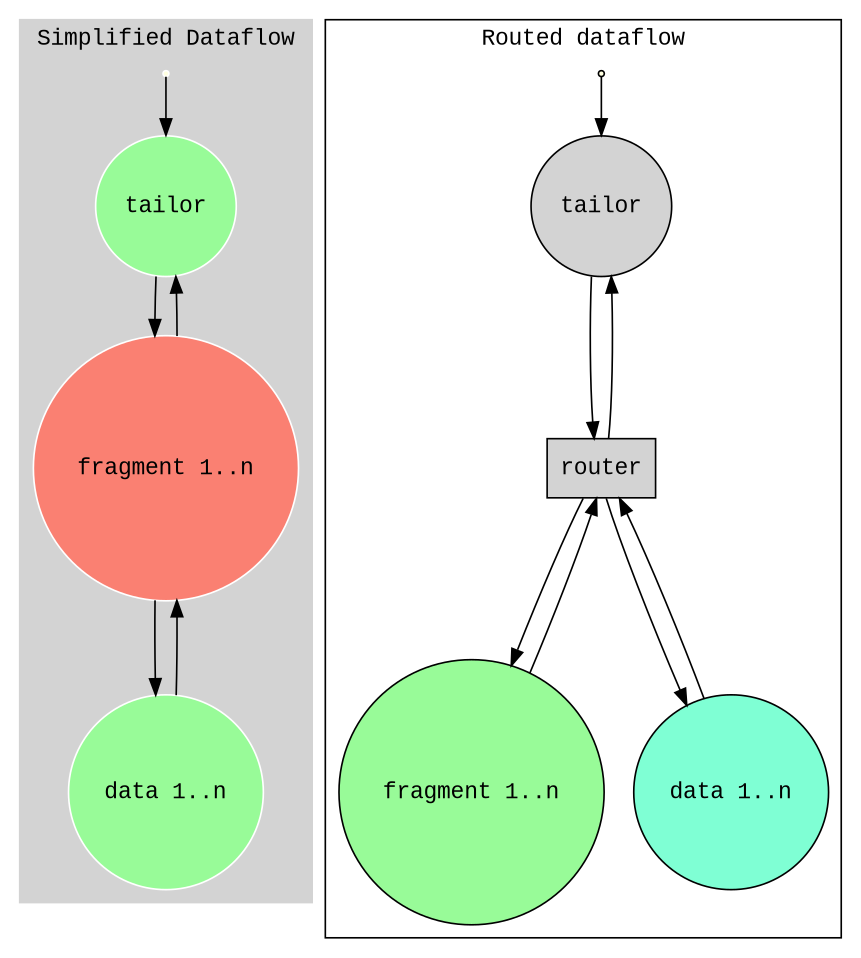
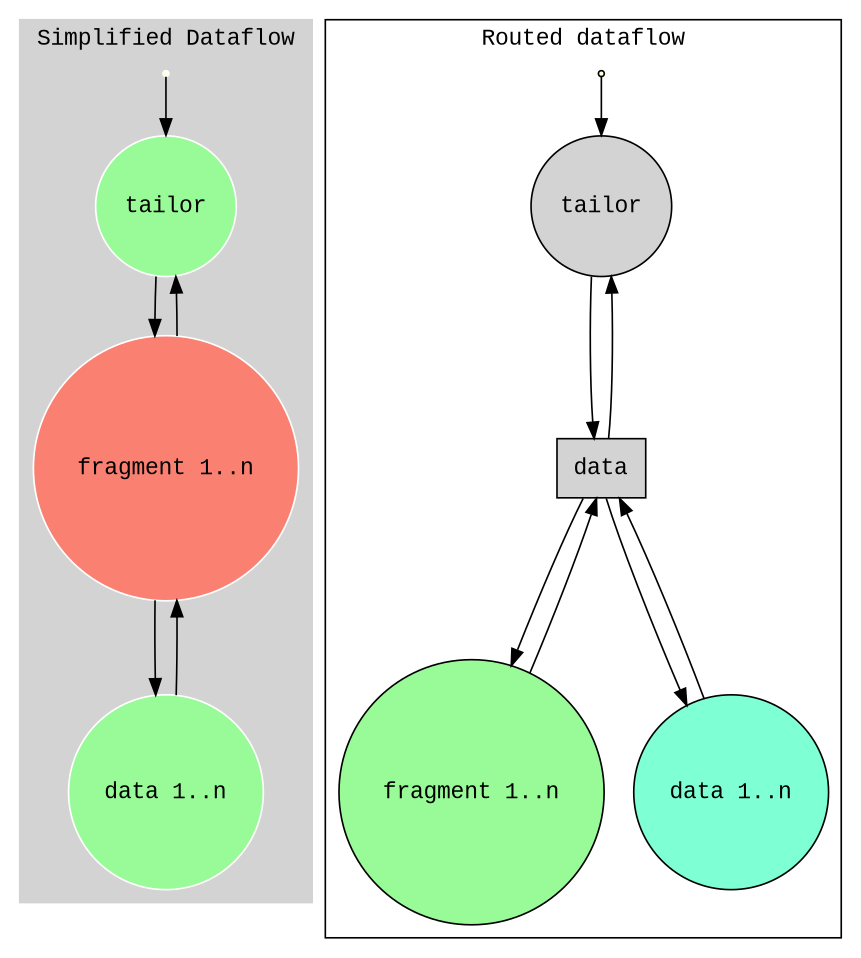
node "router": label "router" -> "data"
